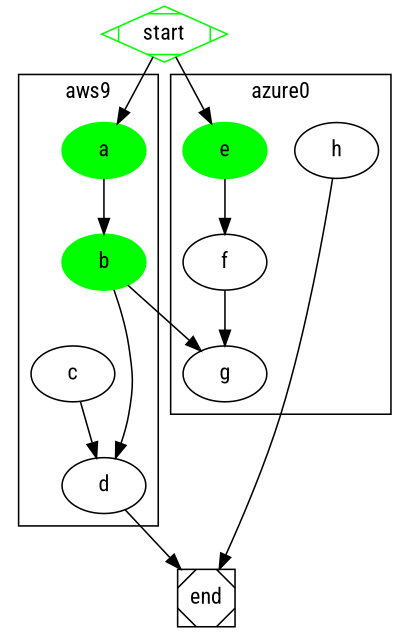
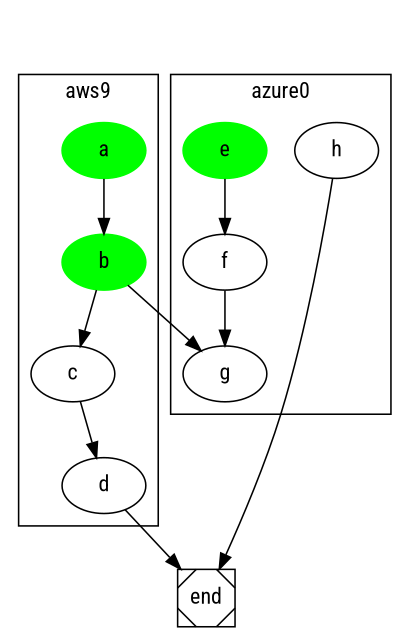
node "start": removed
edge "b" -> "d": now "b" -> "c"
